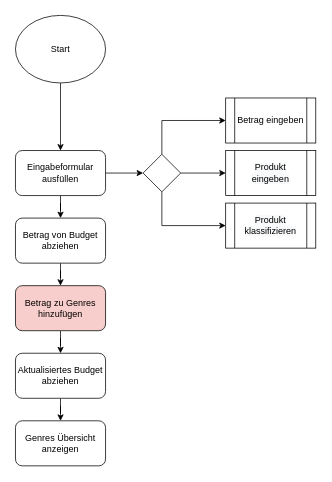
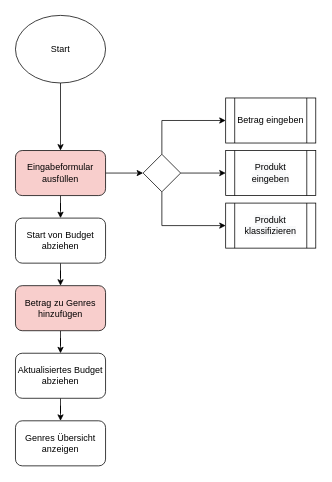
node "Eingabeformular ausfüllen": fillcolor #ffffff -> #f8cecc
node "Betrag von Budget abziehen": label "Betrag von Budget abziehen" -> "Start von Budget abziehen"
